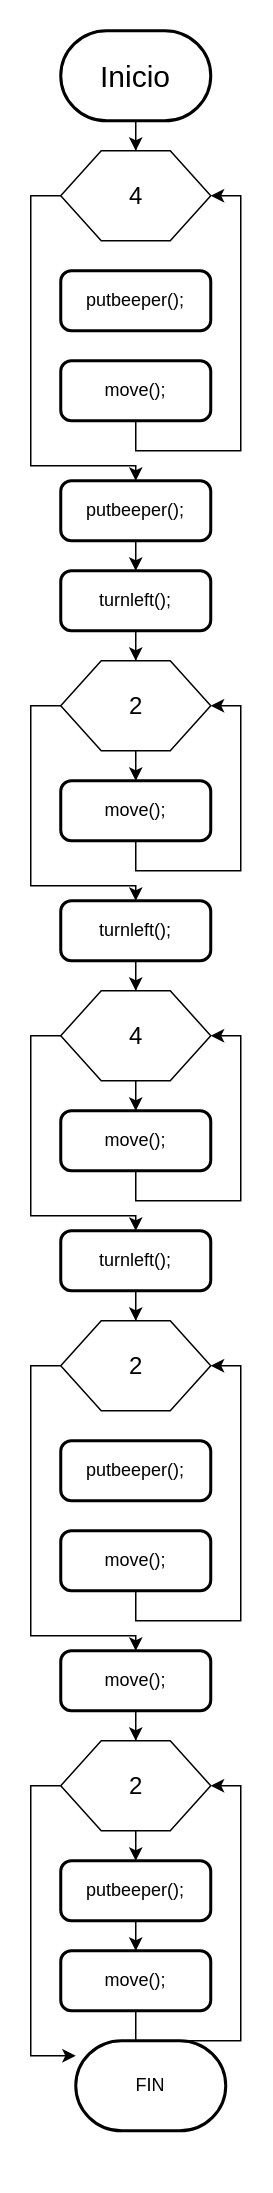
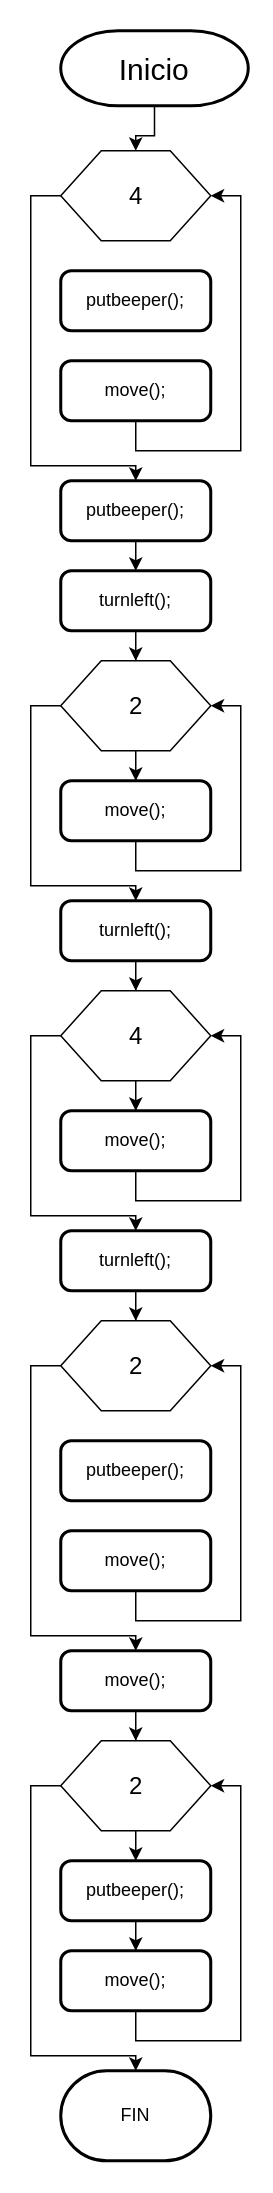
node "Inicio": size 150x90 -> 188x75
node "FIN": moved (151, 2086) -> (136, 2116)
